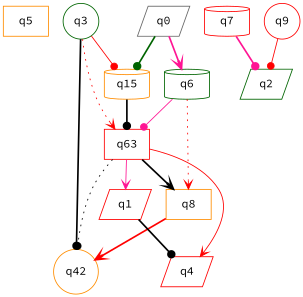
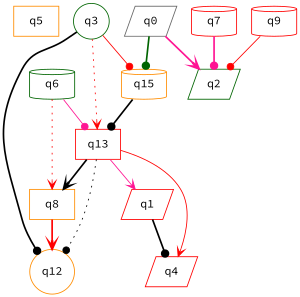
node "q9": shape circle -> cylinder
edge "q0" -> "q6": now "q0" -> "q2"
node "q63": label "q63" -> "q13"
node "q42": label "q42" -> "q12"
